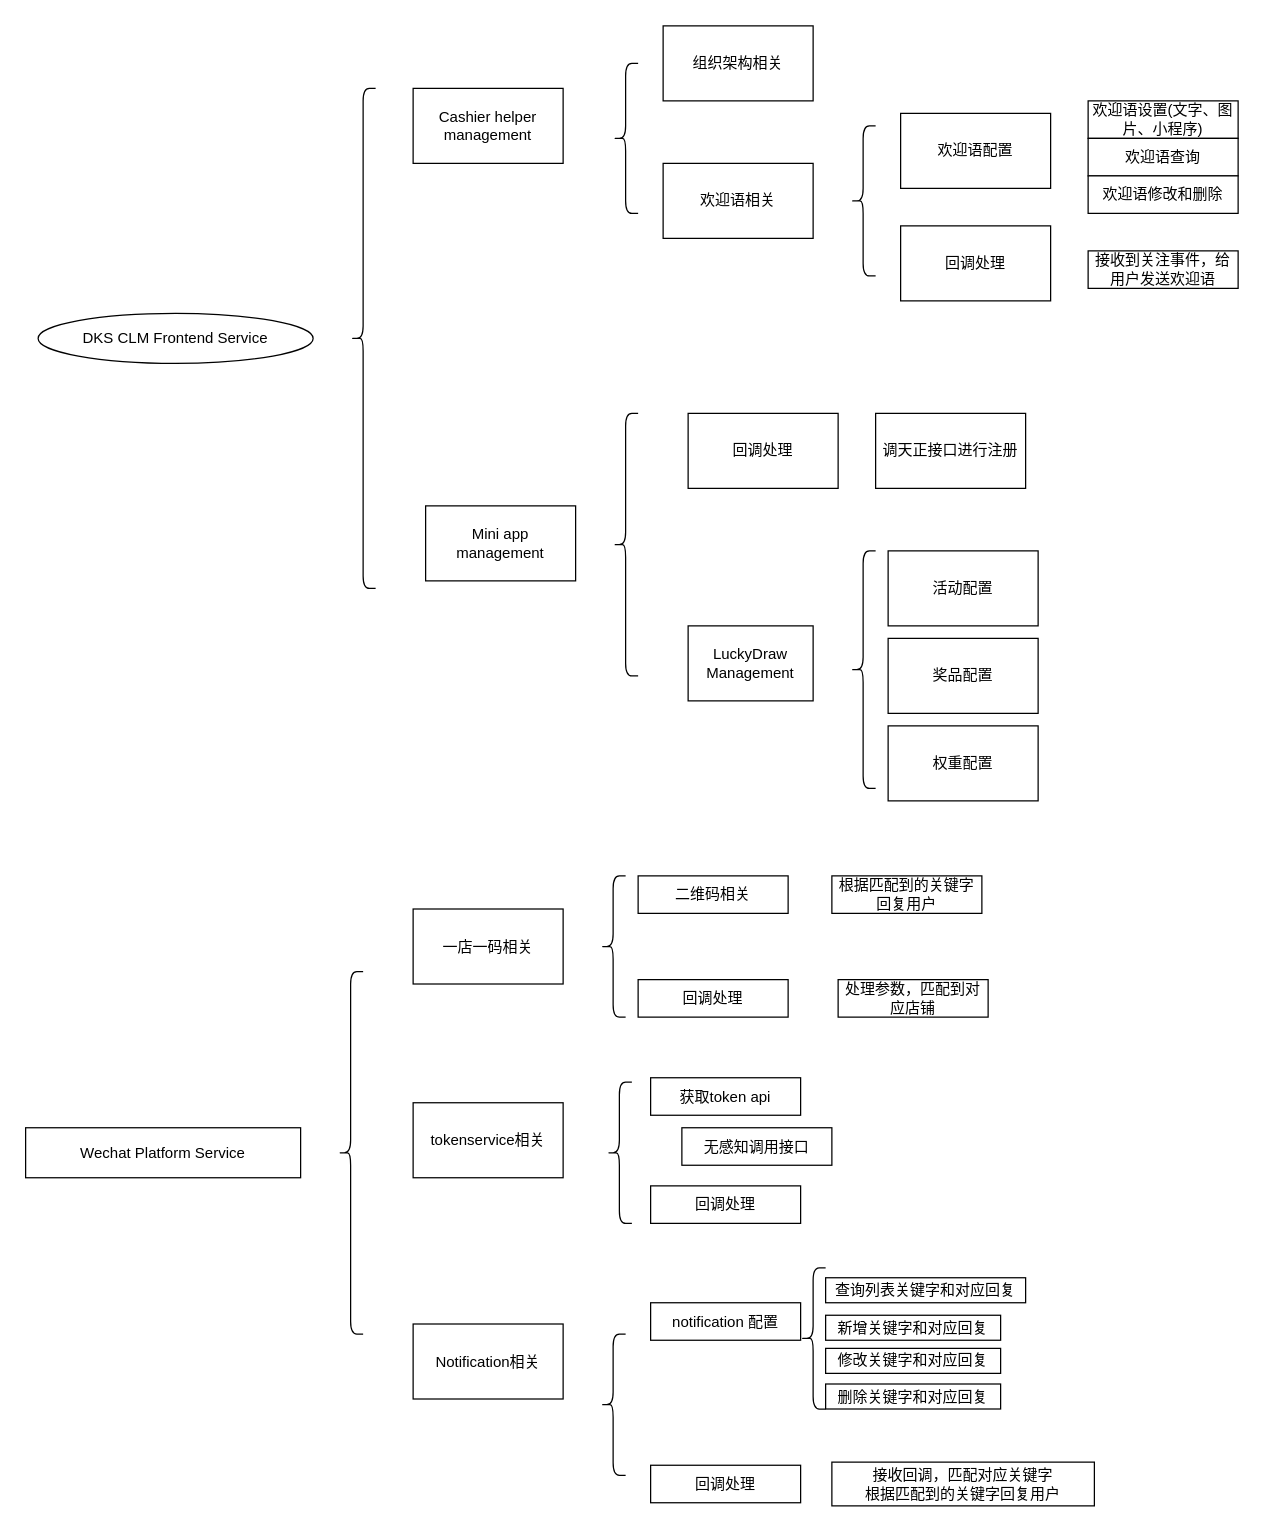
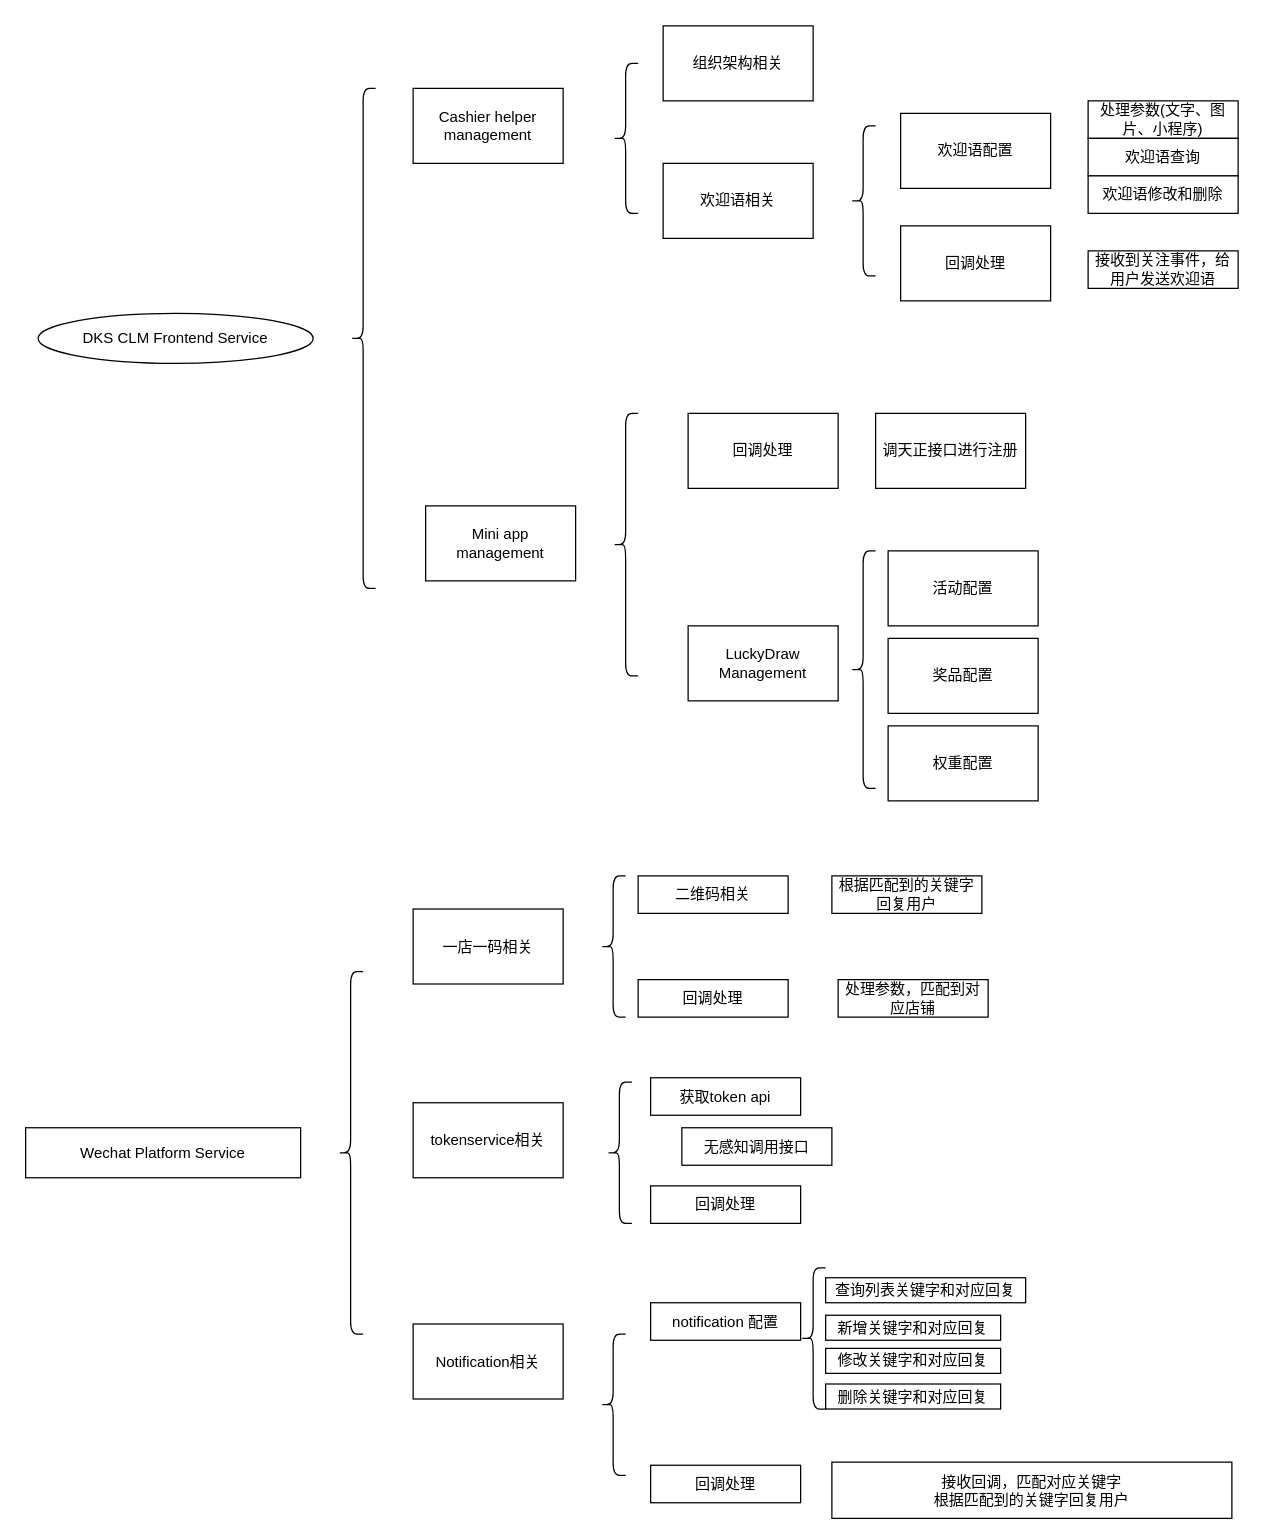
node "欢迎语设置(文字、图片、小程序)": label "欢迎语设置(文字、图片、小程序)" -> "处理参数(文字、图片、小程序)"
node "LuckyDraw Management": size 125x75 -> 150x75
node "接收回调，匹配对应关键字 根据匹配到的关键字回复用户": size 263x44 -> 400x56
